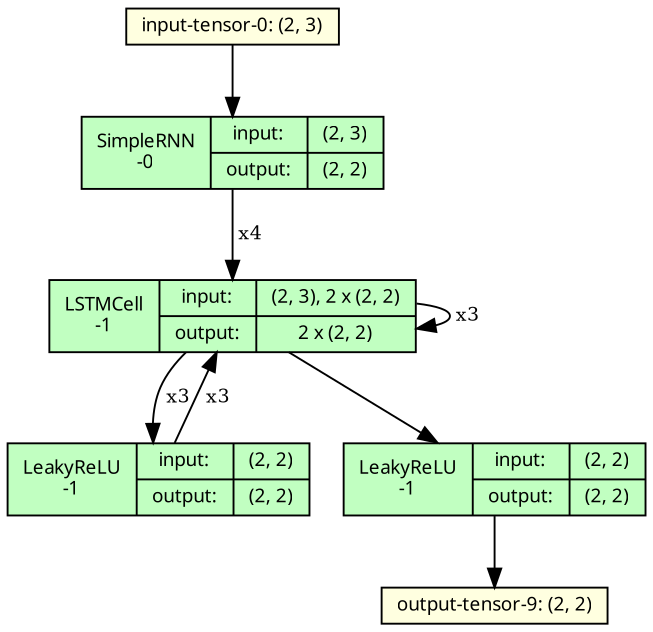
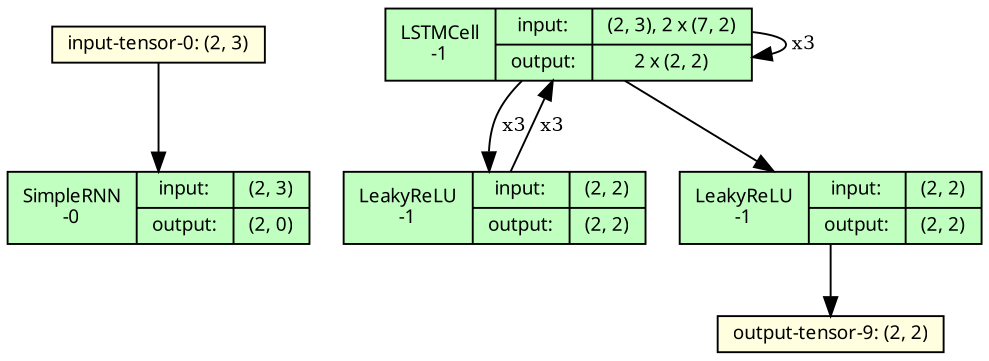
node "SimpleRNN": text "(2, 2)" -> "(2, 0)"
edge "SimpleRNN" -> "LSTMCell": removed, label "x4"
node "LSTMCell": text "(2, 3), 2 x (2, 2)" -> "(2, 3), 2 x (7, 2)"
